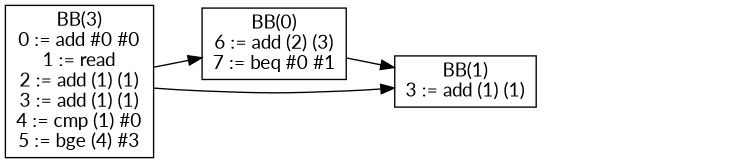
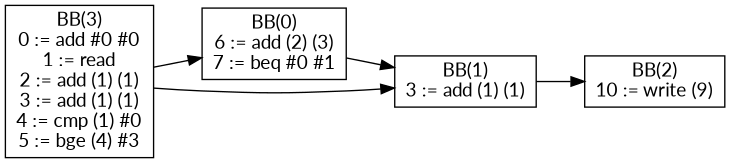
node "BB(2) 10 := write (9)": added
